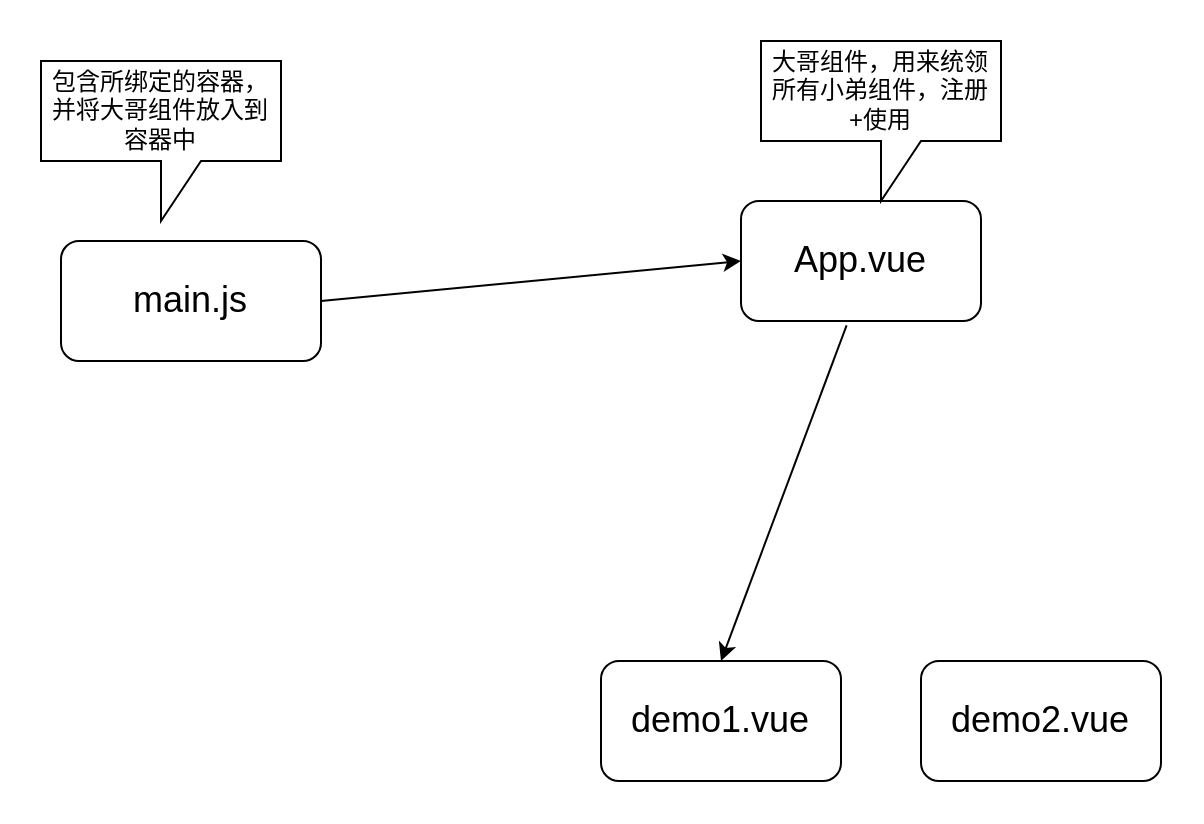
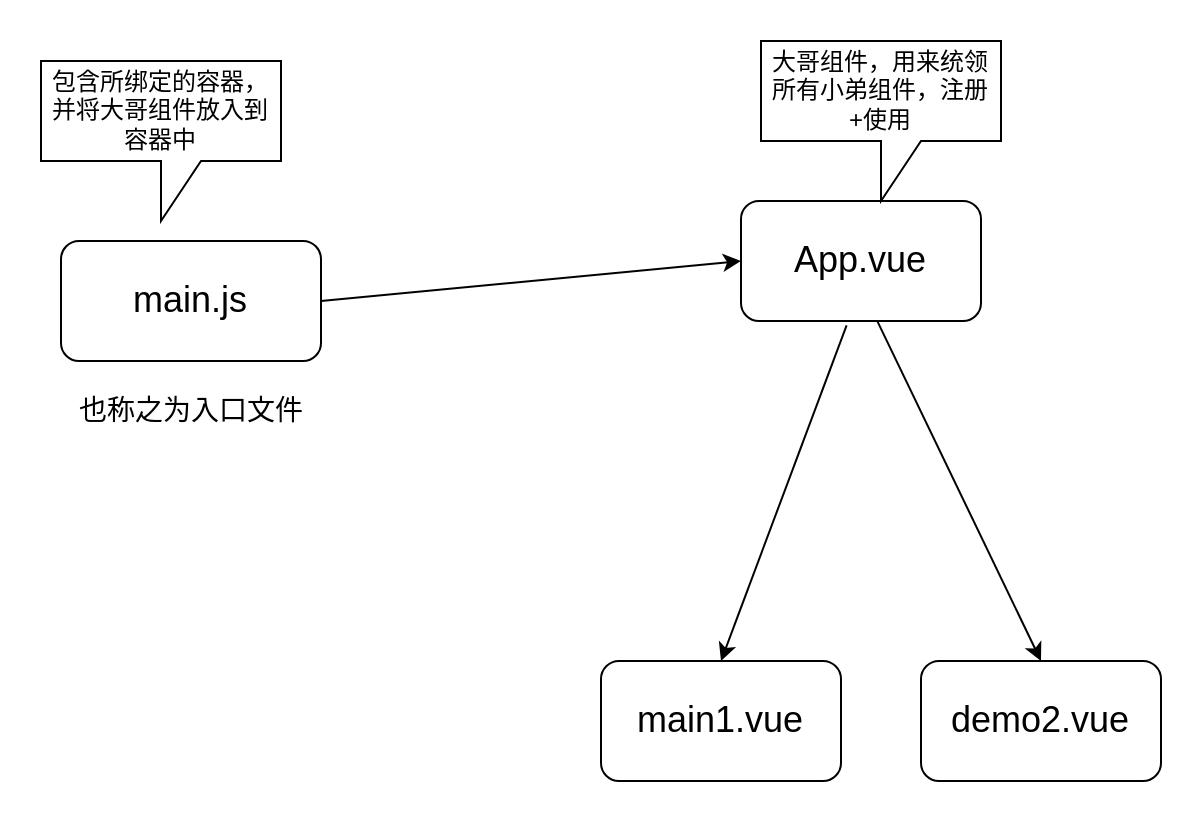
node "也称之为入口文件": added
edge "App.vue" -> "demo2.vue": added
node "demo1.vue": label "demo1.vue" -> "main1.vue"
